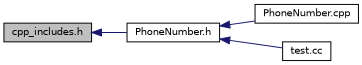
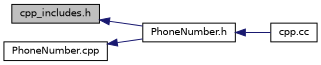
edge "PhoneNumber.cpp" -> "PhoneNumber.h": reversed
node "test.cc": label "test.cc" -> "cpp.cc"
